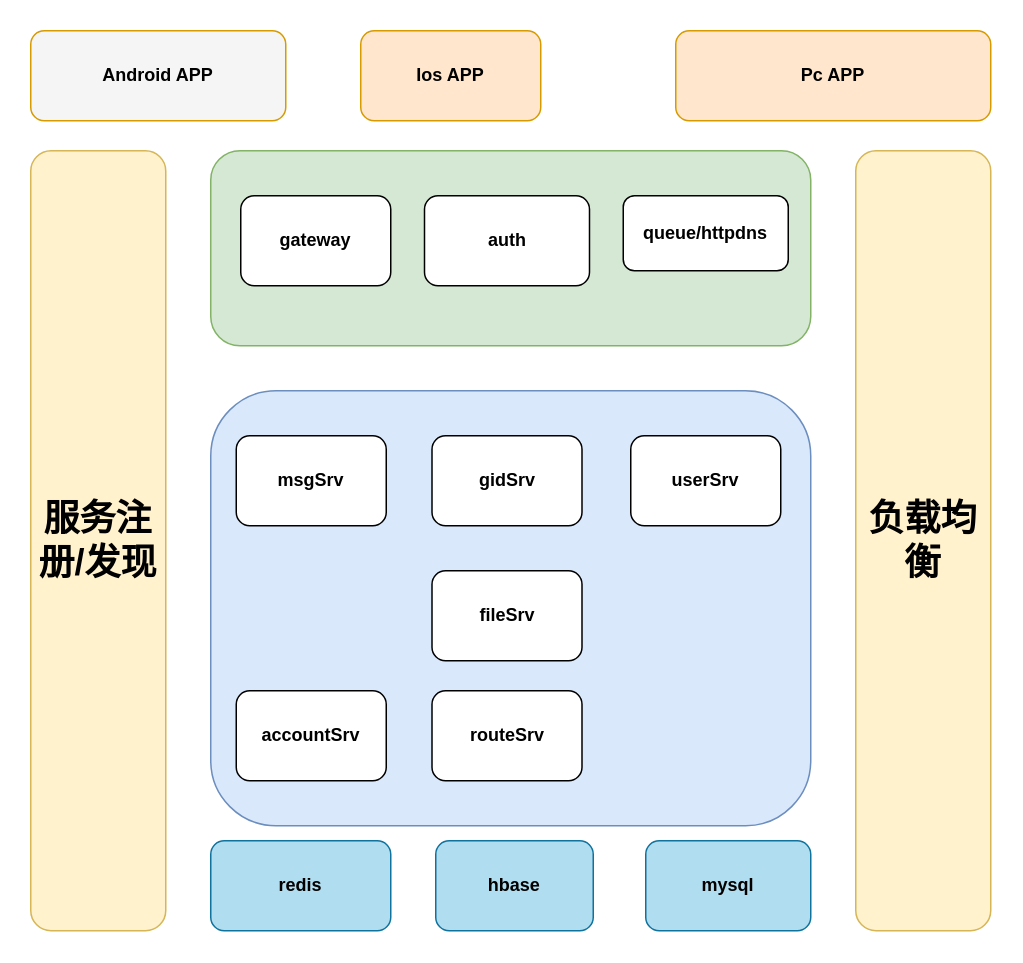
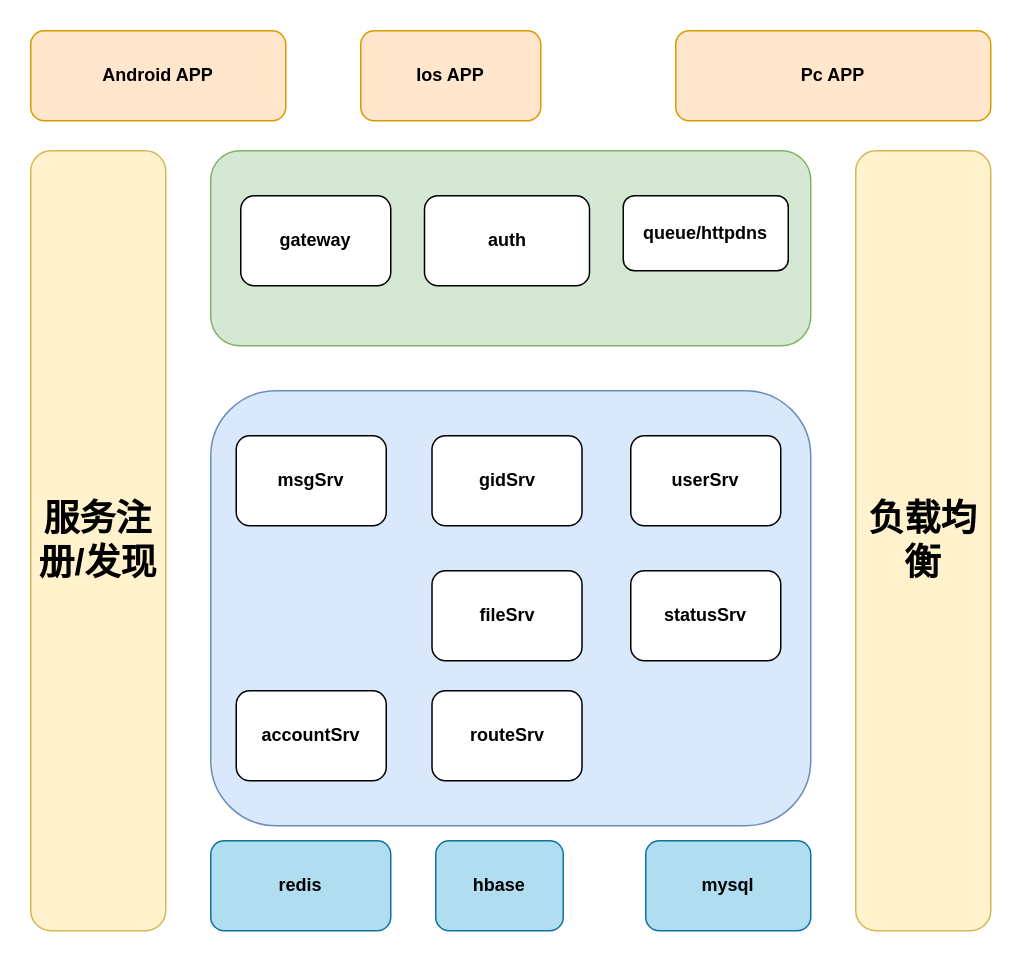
node "Android APP": fillcolor #f5f5f5 -> #ffe6cc
node "statusSrv": added
node "hbase": size 158x90 -> 128x90
